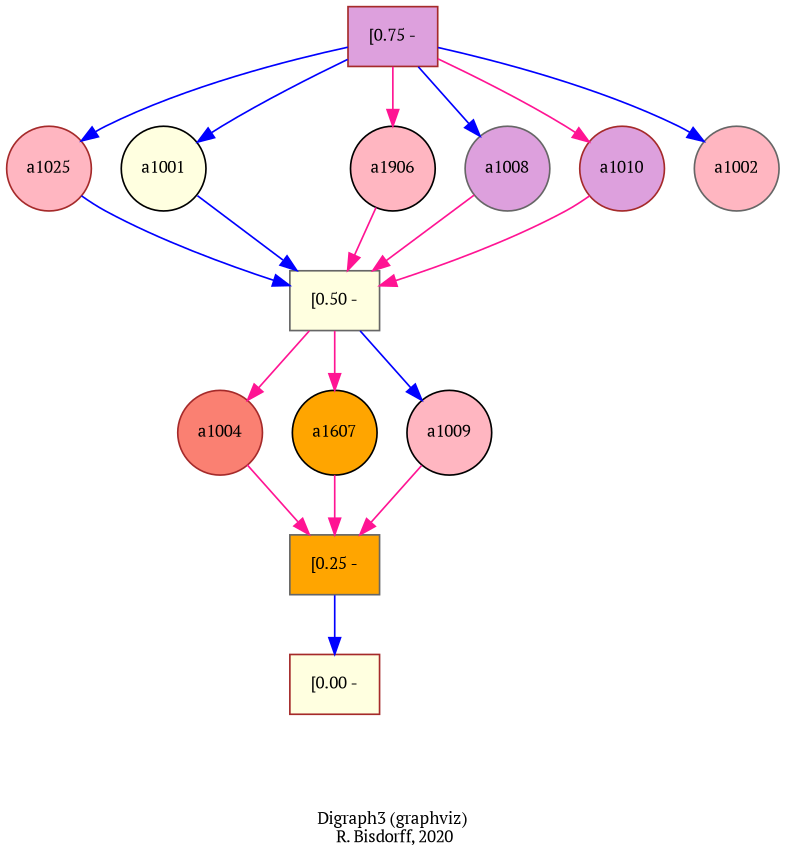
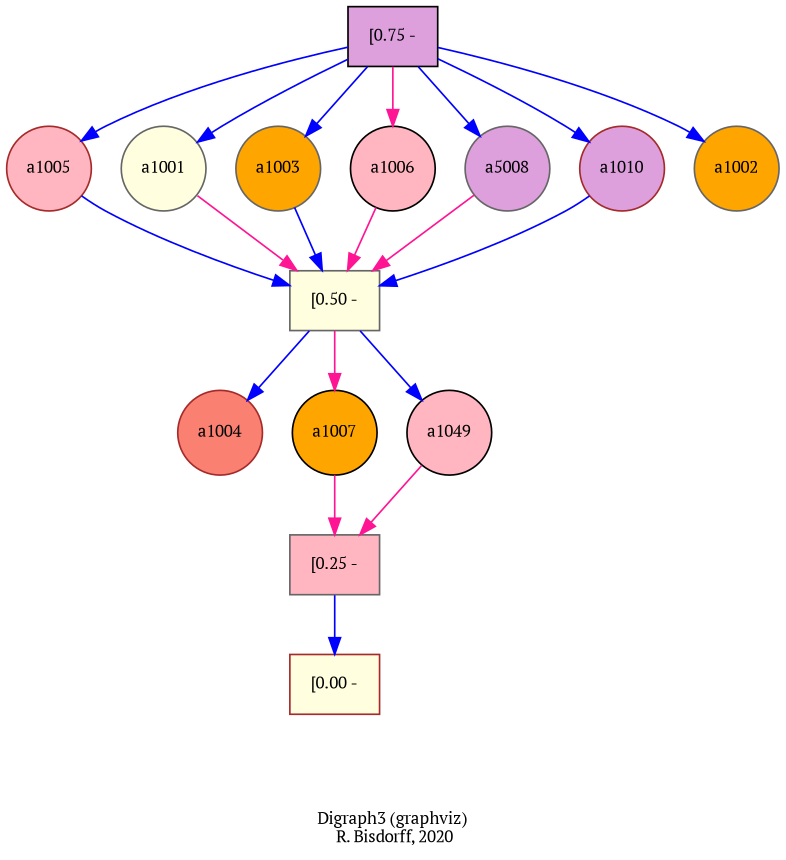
node "[0.75 -": color brown -> black
edge "[0.75 -" -> "a1010": color deeppink -> blue
node "a1025": label "a1025" -> "a1005"
node "a1001": color black -> gray40
node "a1003": added
node "a1906": label "a1906" -> "a1006"
node "a1008": label "a1008" -> "a5008"
node "a1002": fillcolor lightpink -> orange
edge "a1001" -> "[0.50 -": color blue -> deeppink
edge "a1010" -> "[0.50 -": color deeppink -> blue
edge "[0.50 -" -> "a1004": color deeppink -> blue
node "a1607": label "a1607" -> "a1007"
node "a1009": label "a1009" -> "a1049"
edge "a1004" -> "[0.25 -": removed
node "[0.25 -": fillcolor orange -> lightpink
